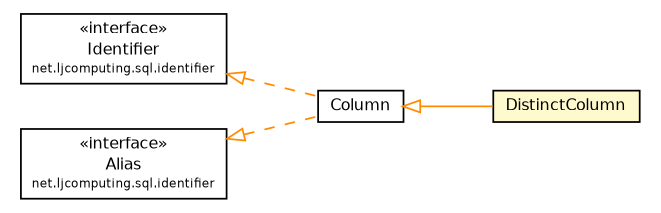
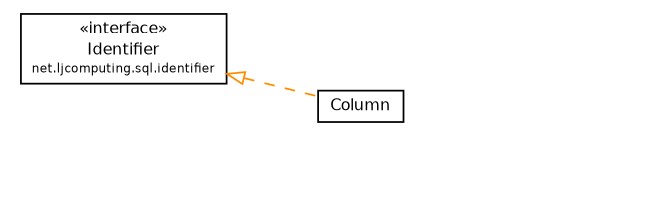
node "DistinctColumn": removed
node "Alias": removed
